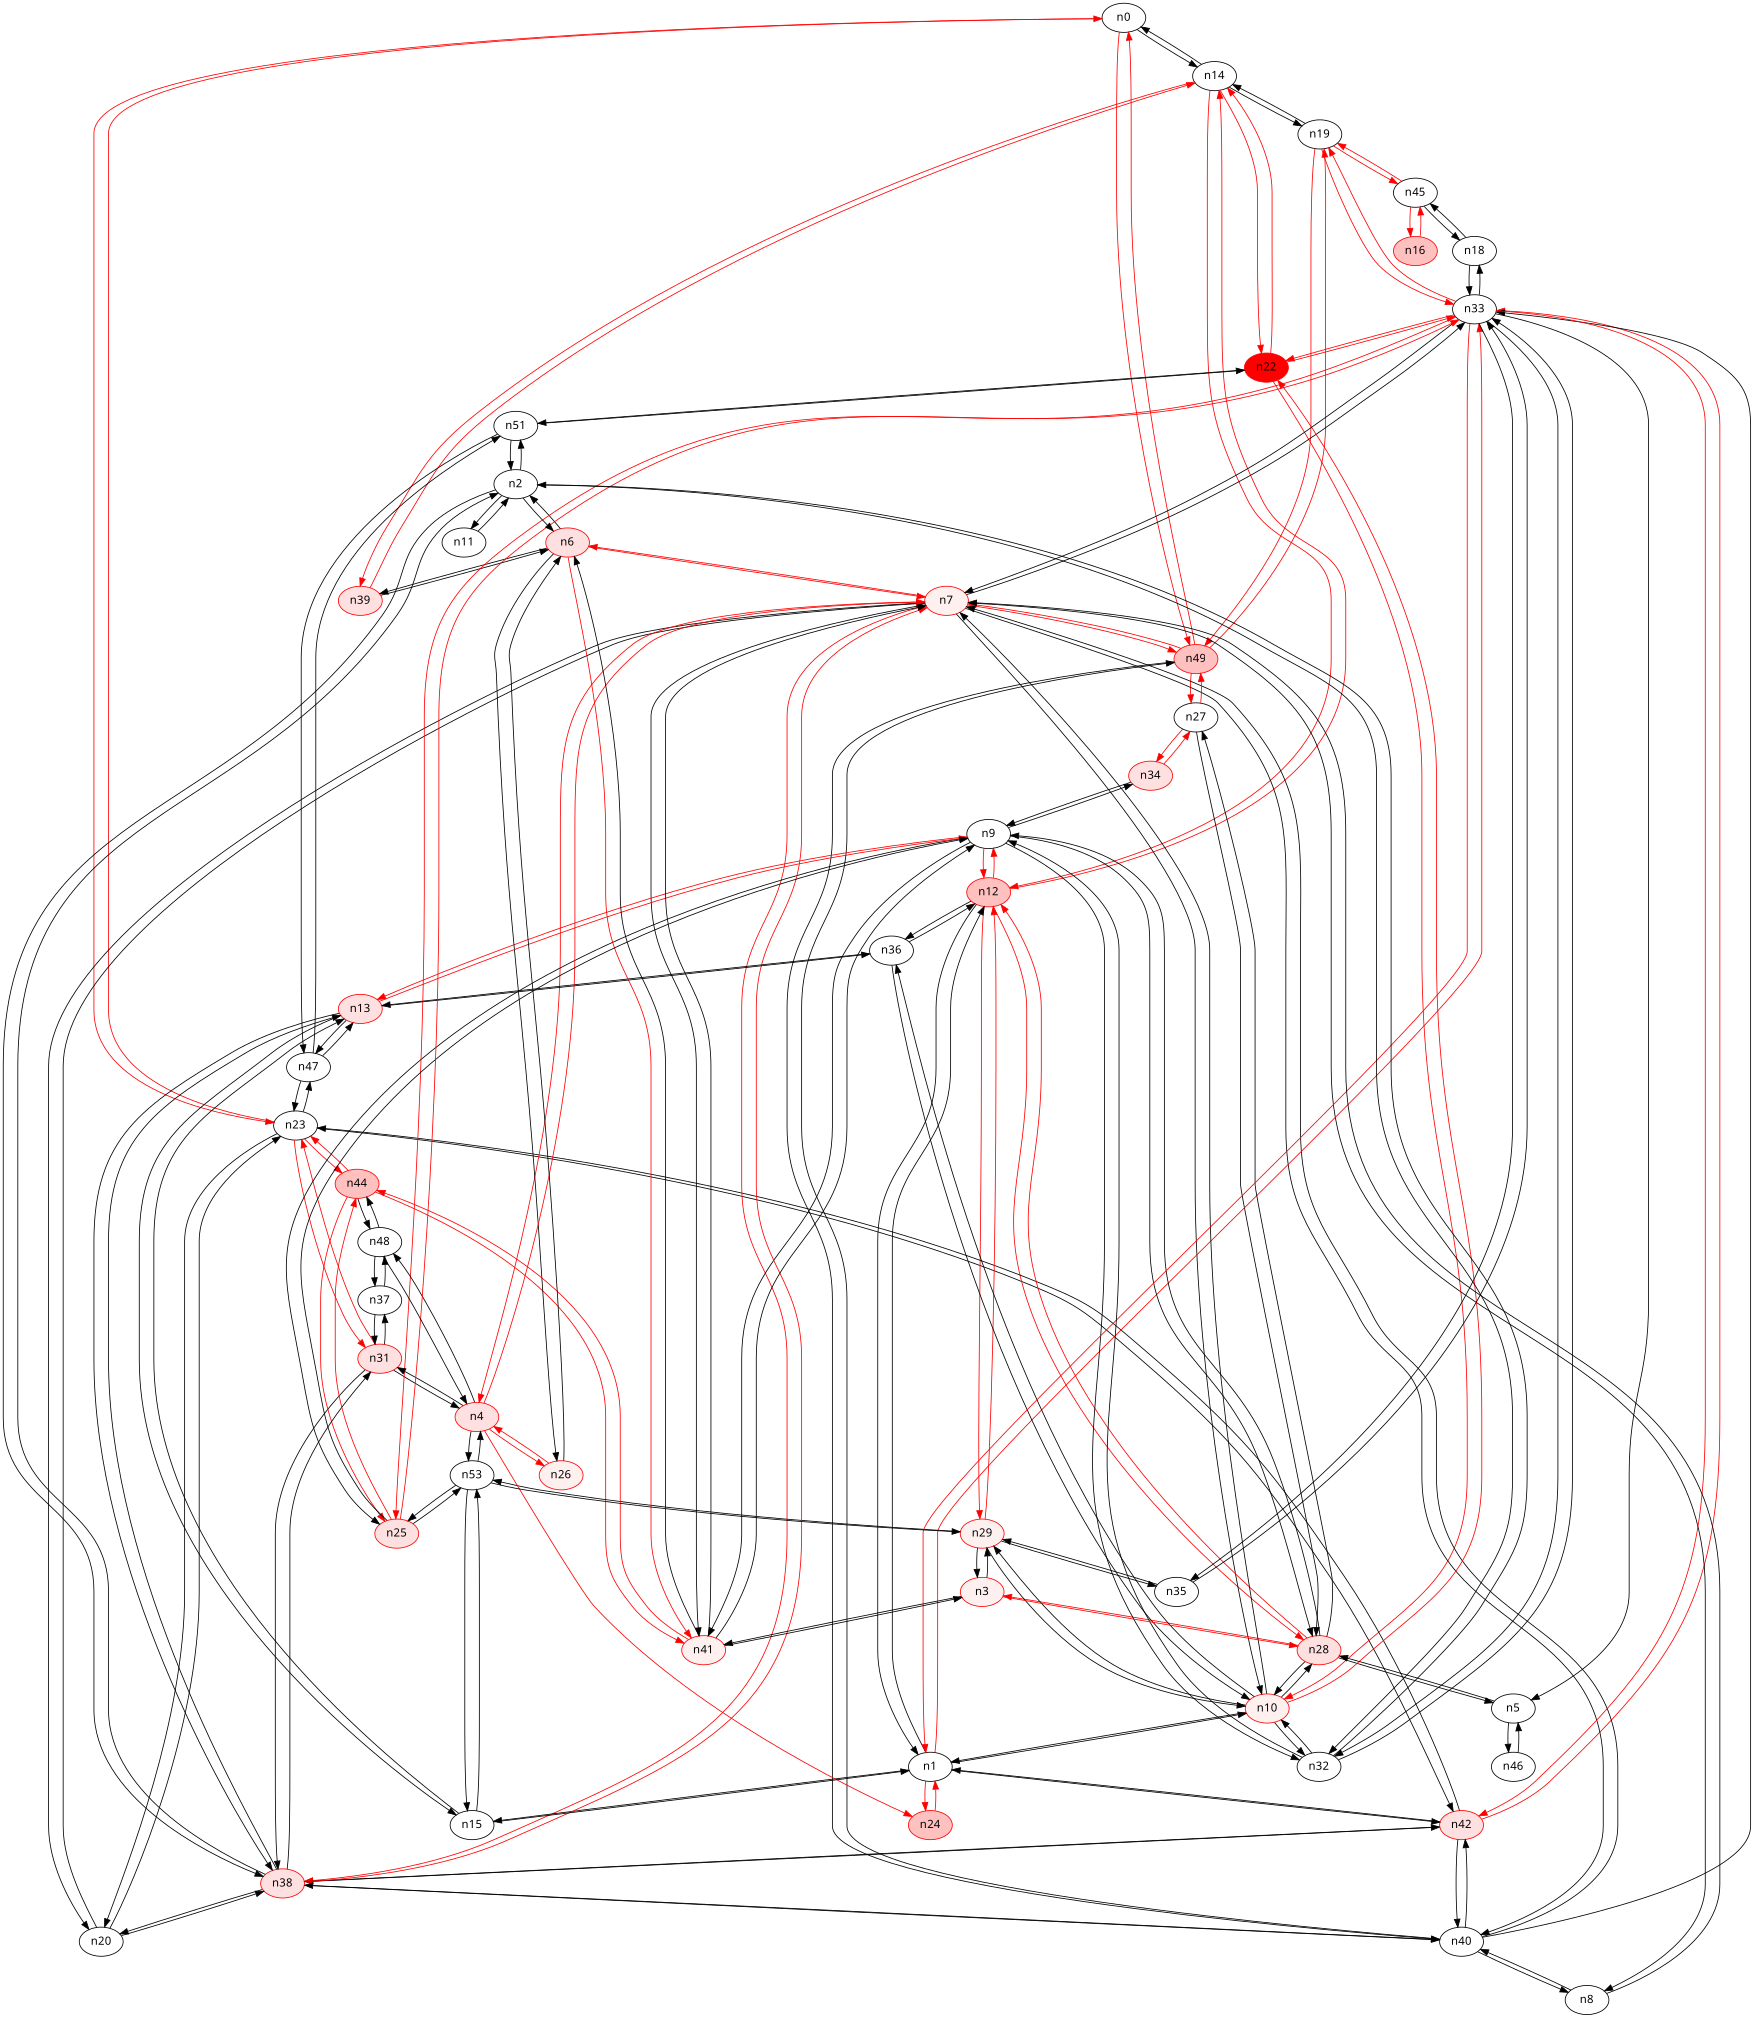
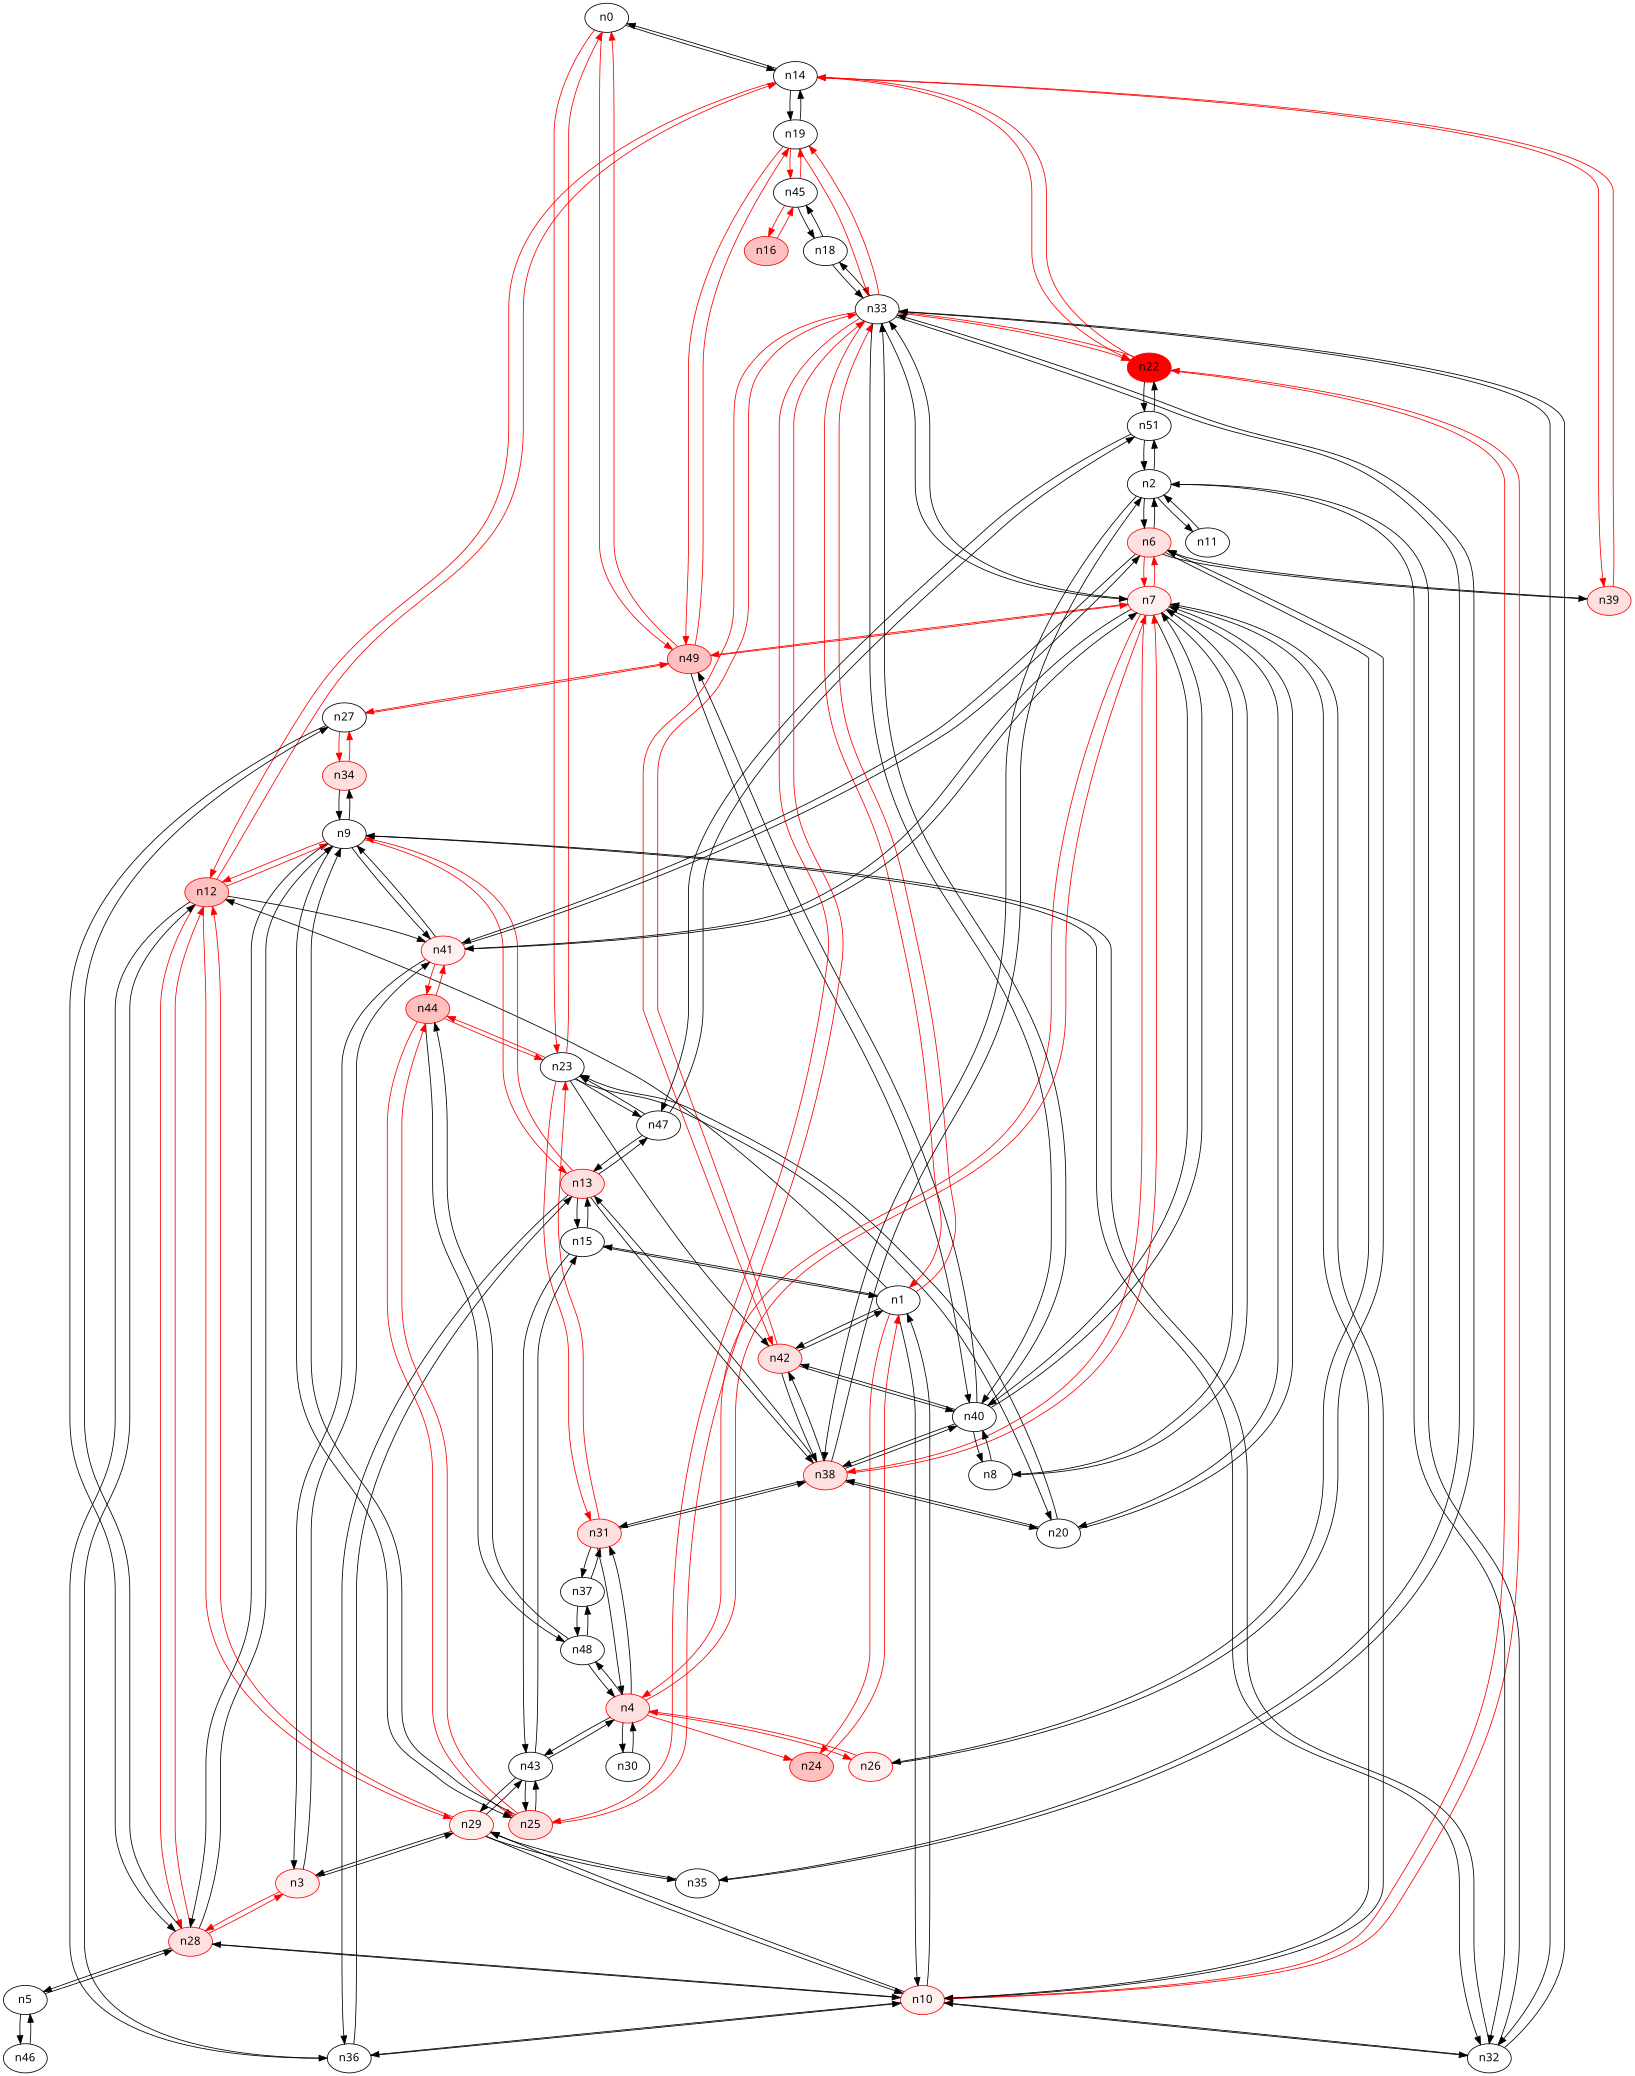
edge "n33" -> "n5": now "n33" -> "n40"
edge "n6" -> "n41": color #ff0000 -> black
edge "n42" -> "n23": removed
edge "n12" -> "n1": now "n12" -> "n41"
node "n53": label "n53" -> "n43"
node "n30": added
